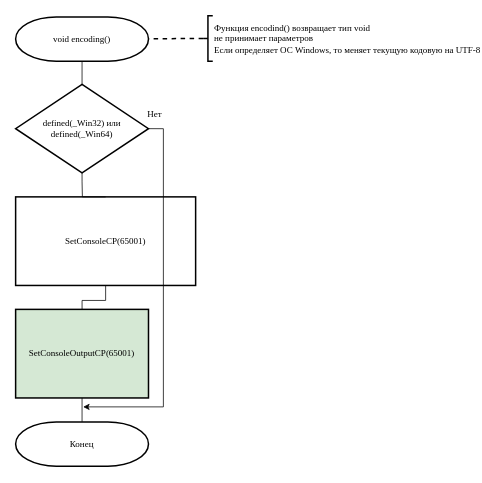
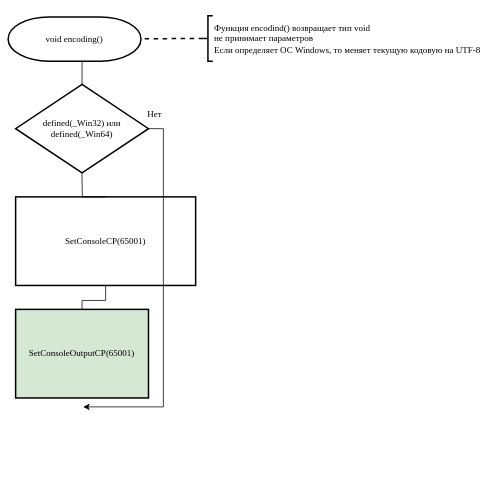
node "void encoding()": moved (82, 39) -> (74, 39)
edge "SetConsoleOutputCP(65001)" -- "Конец": removed
node "Конец": removed
